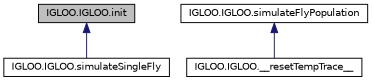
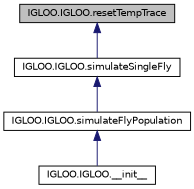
node "IGLOO.IGLOO.init": label "IGLOO.IGLOO.init" -> "IGLOO.IGLOO.resetTempTrace"
node "IGLOO.IGLOO.__resetTempTrace__": label "IGLOO.IGLOO.__resetTempTrace__" -> "IGLOO.IGLOO.__init__"
edge "IGLOO.IGLOO.simulateFlyPopulation" -> "IGLOO.IGLOO.simulateSingleFly": added
